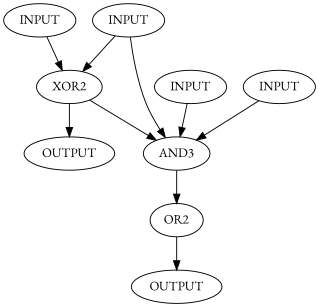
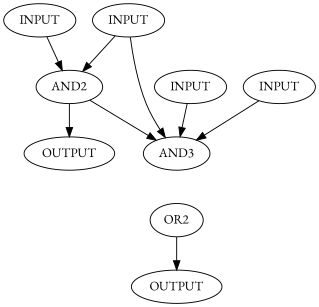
node "XOR2": label "XOR2" -> "AND2"
edge "AND3" -> "OR2": removed
